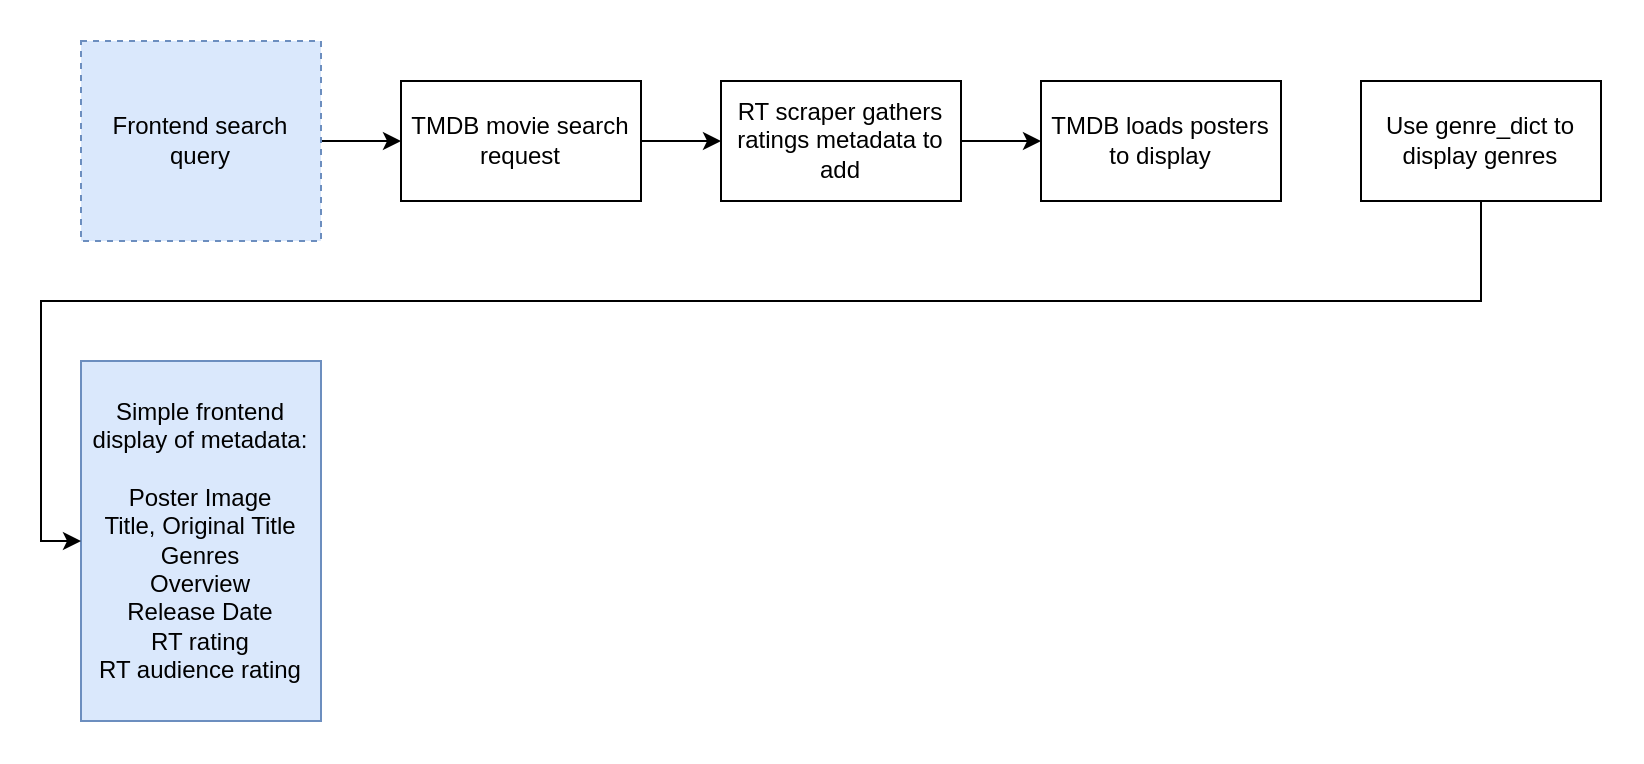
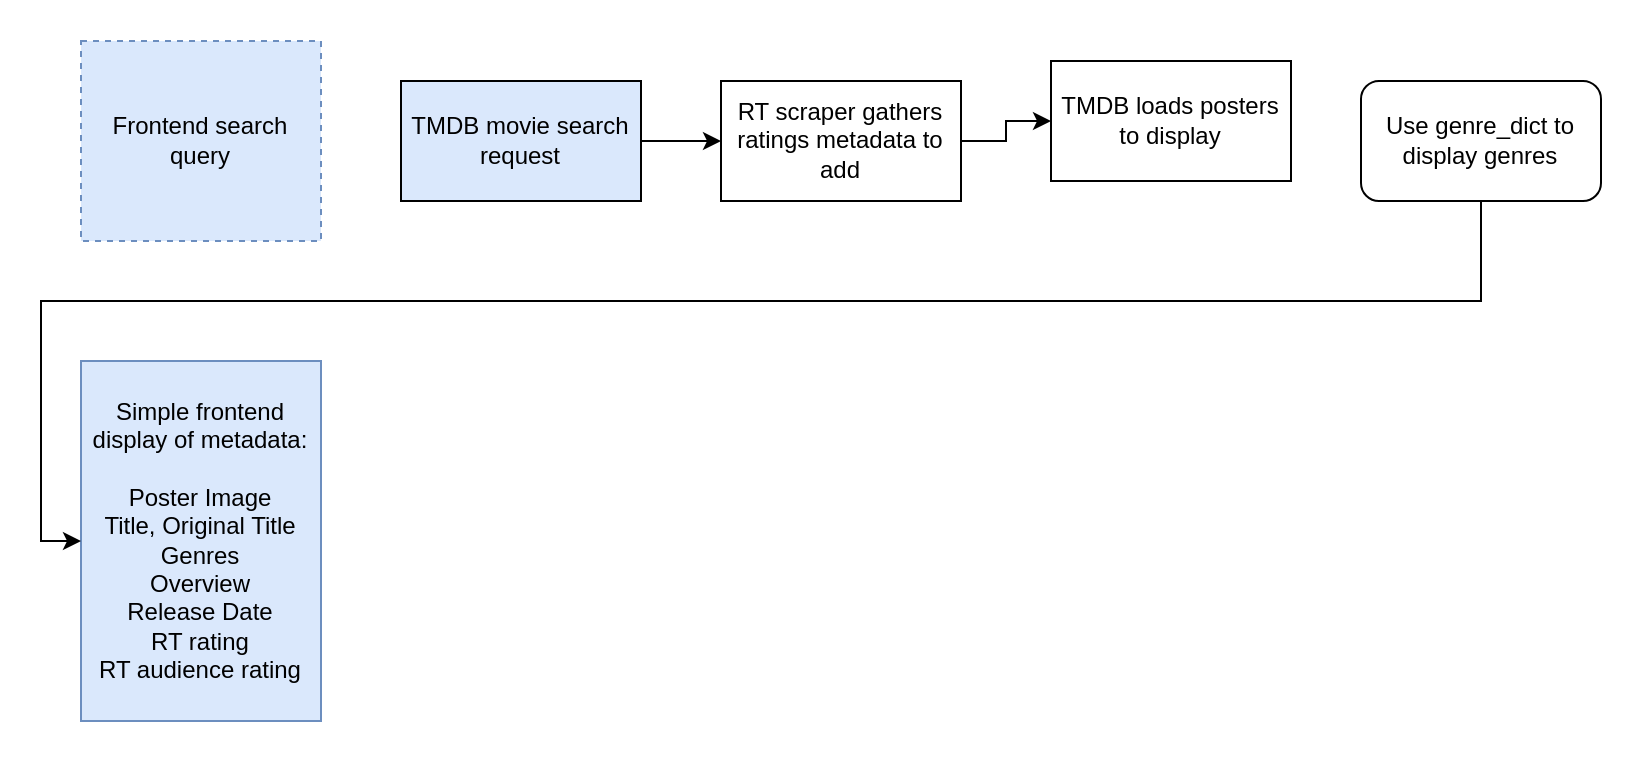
edge "Frontend search query" -> "TMDB movie search request": removed
node "TMDB movie search request": fillcolor #ffffff -> #dae8fc
node "TMDB loads posters to display": moved (1161, 141) -> (1171, 121)
node "Use genre_dict to display genres": shape rectangle -> rounded rectangle
